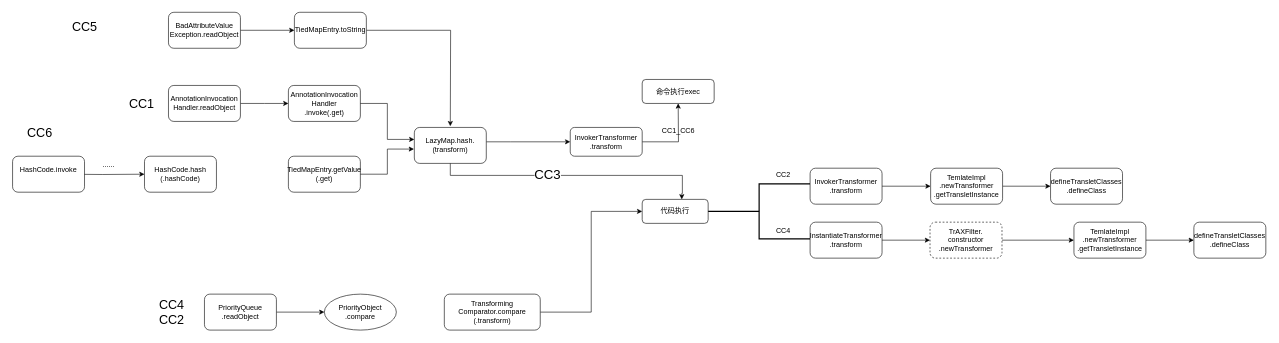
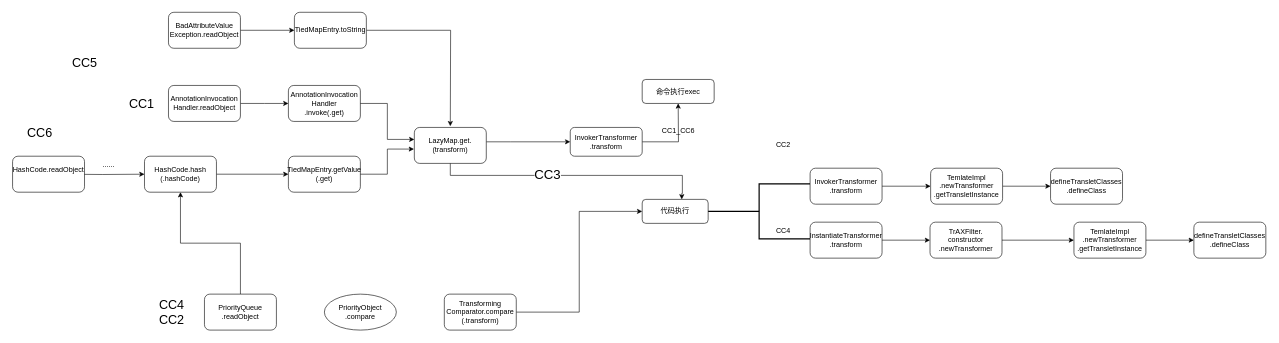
node "CC5": moved (84, 26) -> (84, 62)
node "LazyMap.hash.(transform)": label "LazyMap.hash.(transform)" -> "LazyMap.get.(transform)"
node "HashCode.invoke": label "HashCode.invoke" -> "HashCode.readObject"
edge "HashCode.hash (.hashCode)" -> "TiedMapEntry.getValue (.get)": added
node "CC2": moved (783, 175) -> (783, 145)
node "TrAXFilter. constructor .newTransformer": style dashed -> solid
edge "PriorityQueue .readObject" -> "PriorityObject .compare": now "PriorityQueue .readObject" -> "HashCode.hash (.hashCode)"
node "Transforming Comparator.compare (.transform)": size 96x36 -> 72x36
